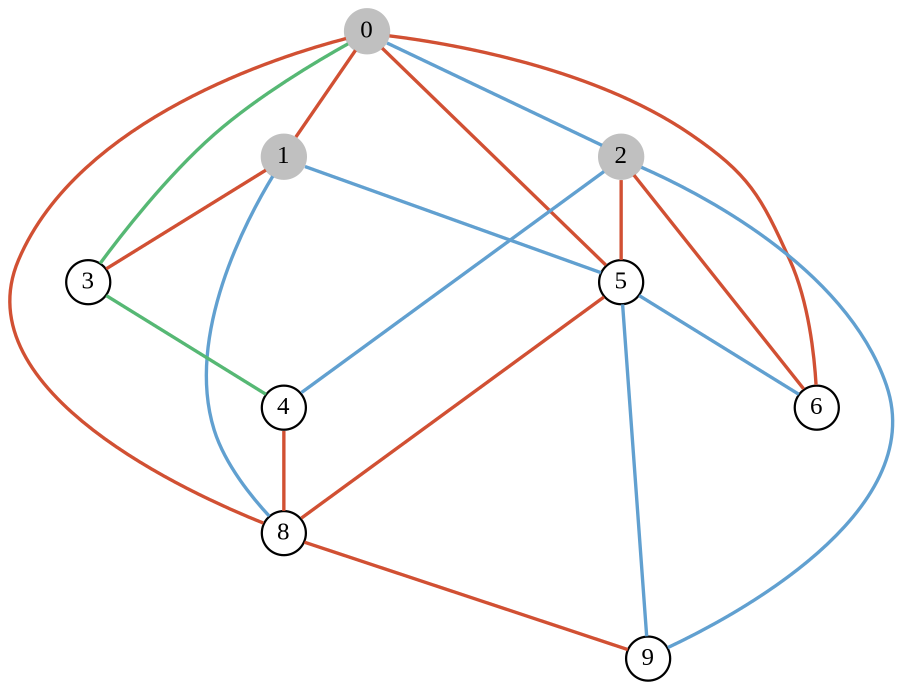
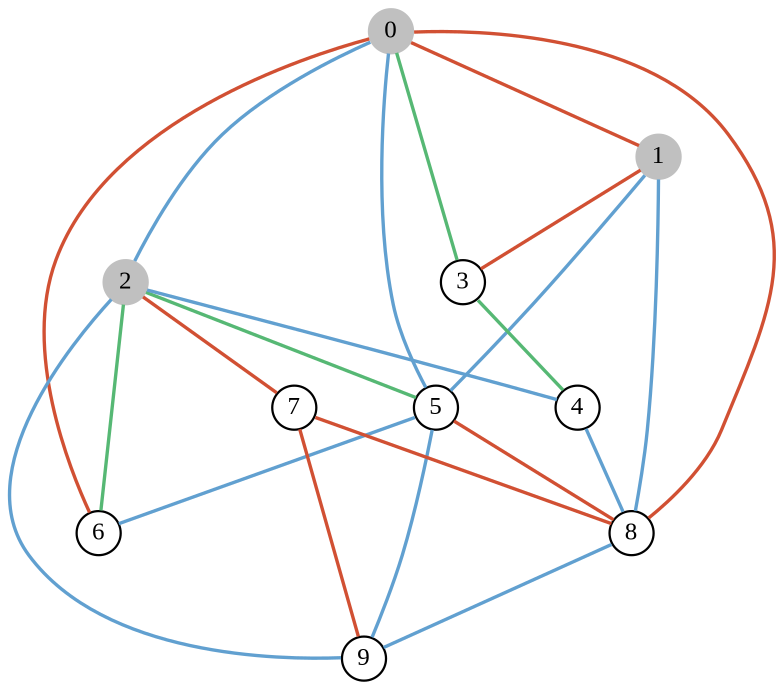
edge "0" -- "5": color #d15033 -> #61a0d0
edge "2" -- "5": color #d15033 -> #56b874
edge "2" -- "6": color #d15033 -> #56b874
node "7": added
edge "4" -- "8": color #d15033 -> #61a0d0
edge "8" -- "9": color #d15033 -> #61a0d0
